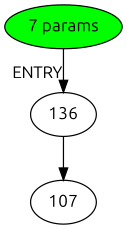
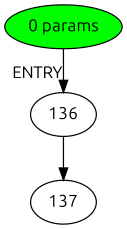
node "7 params": label "7 params" -> "0 params"
node "107": label "107" -> "137"
